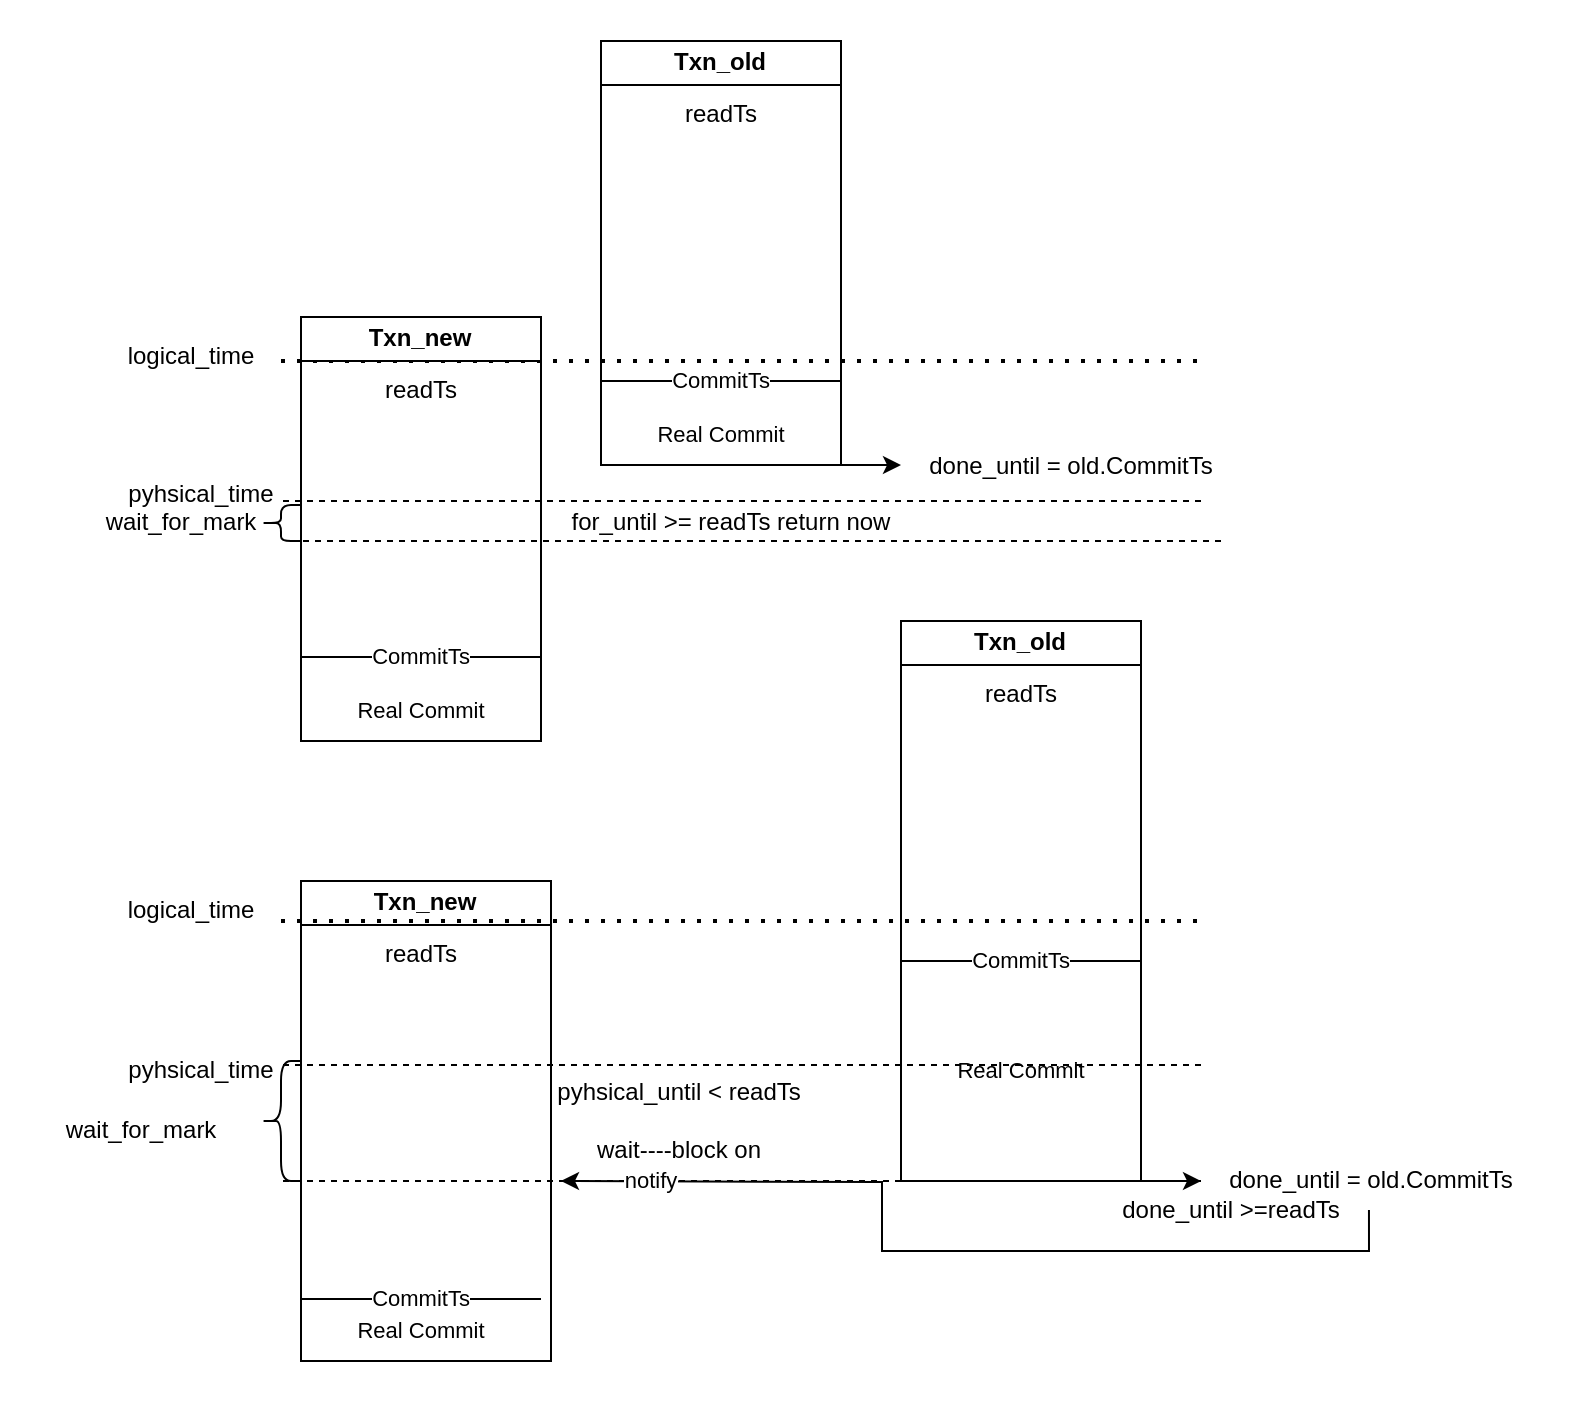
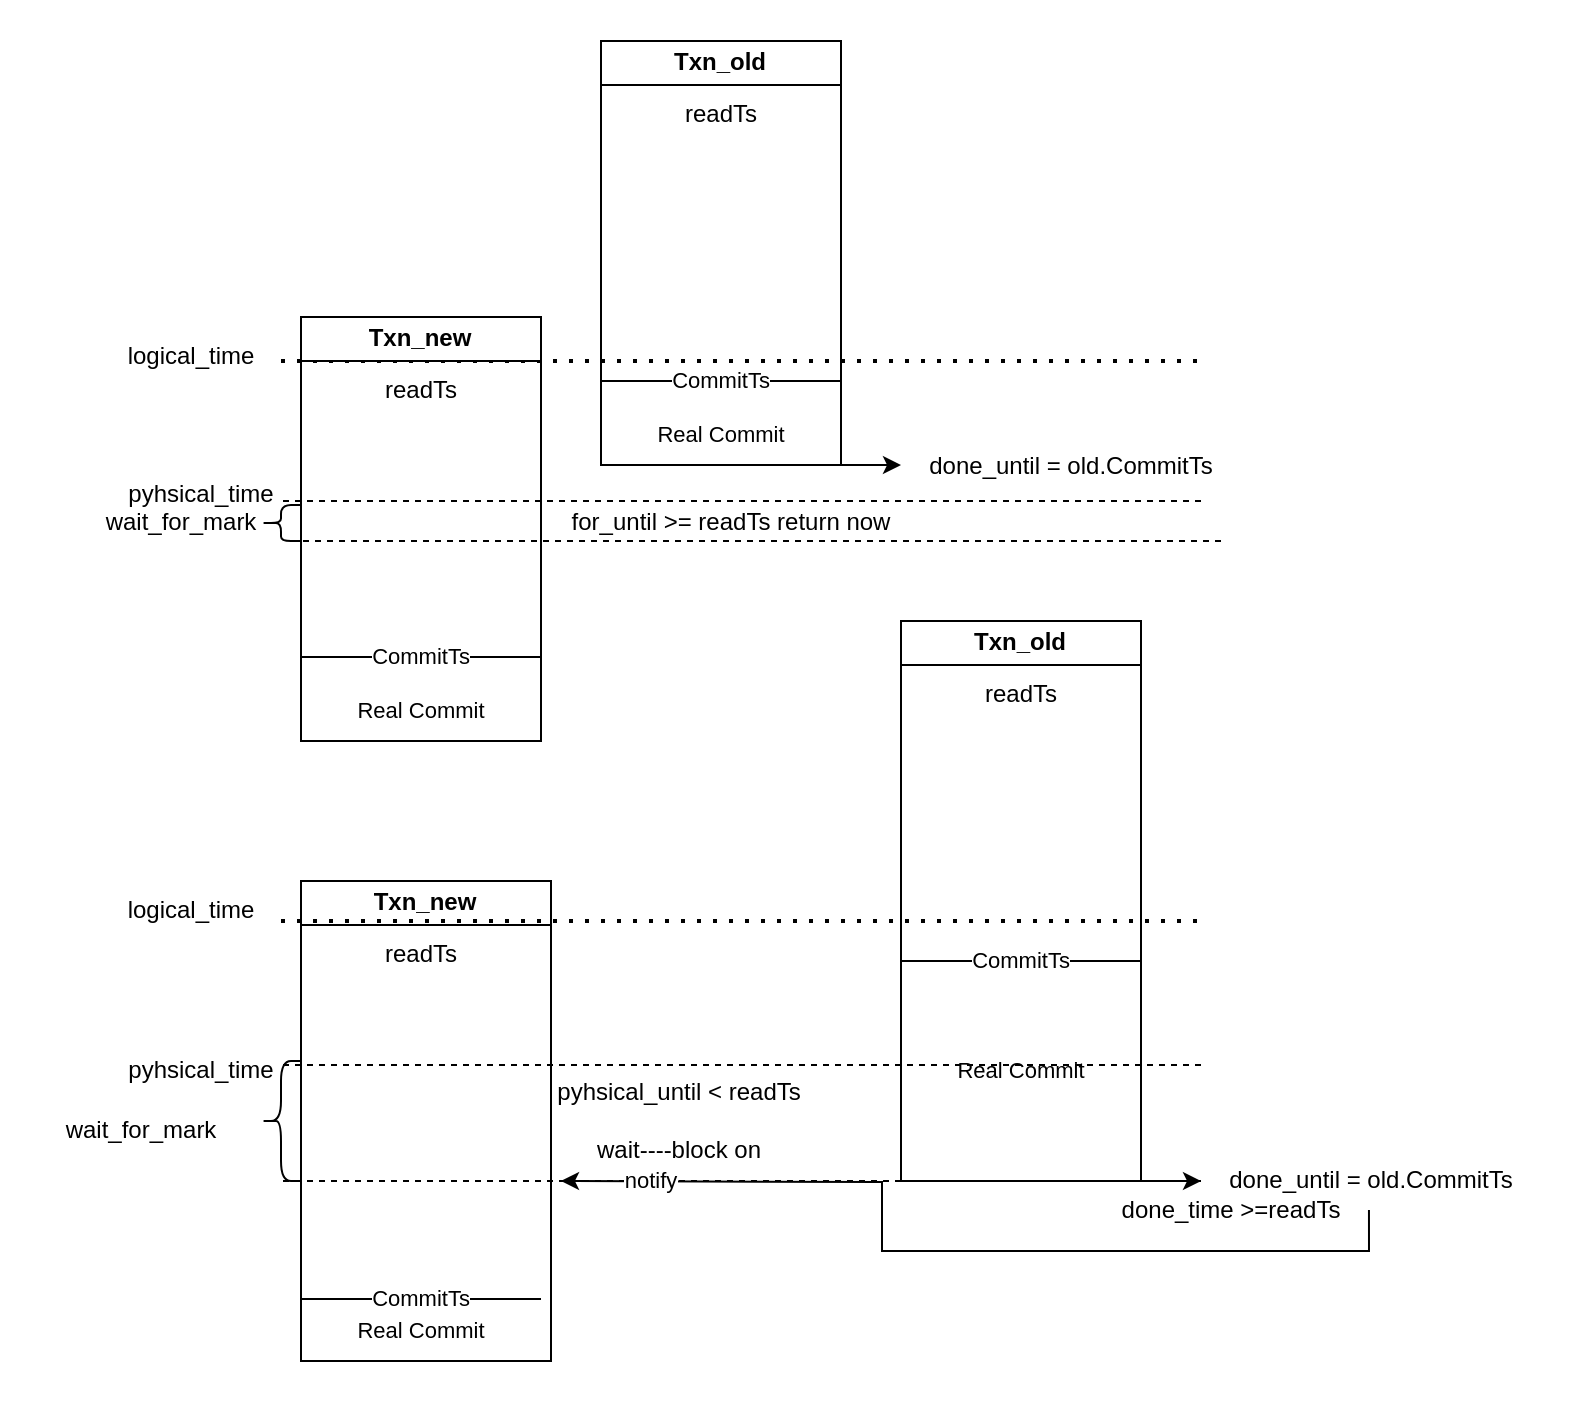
node "done_until >=readTs": label "done_until >=readTs" -> "done_time >=readTs"
